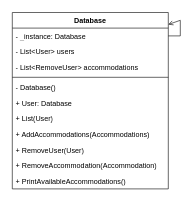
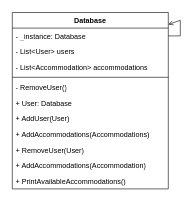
node "- List<RemoveUser> accommodations": label "- List<RemoveUser> accommodations" -> "- List<Accommodation> accommodations"
node "- Database()": label "- Database()" -> "- RemoveUser()"
node "+ List(User)": label "+ List(User)" -> "+ AddUser(User)"
node "+ RemoveAccommodation(Accommodation)": label "+ RemoveAccommodation(Accommodation)" -> "+ AddAccommodations(Accommodation)"
